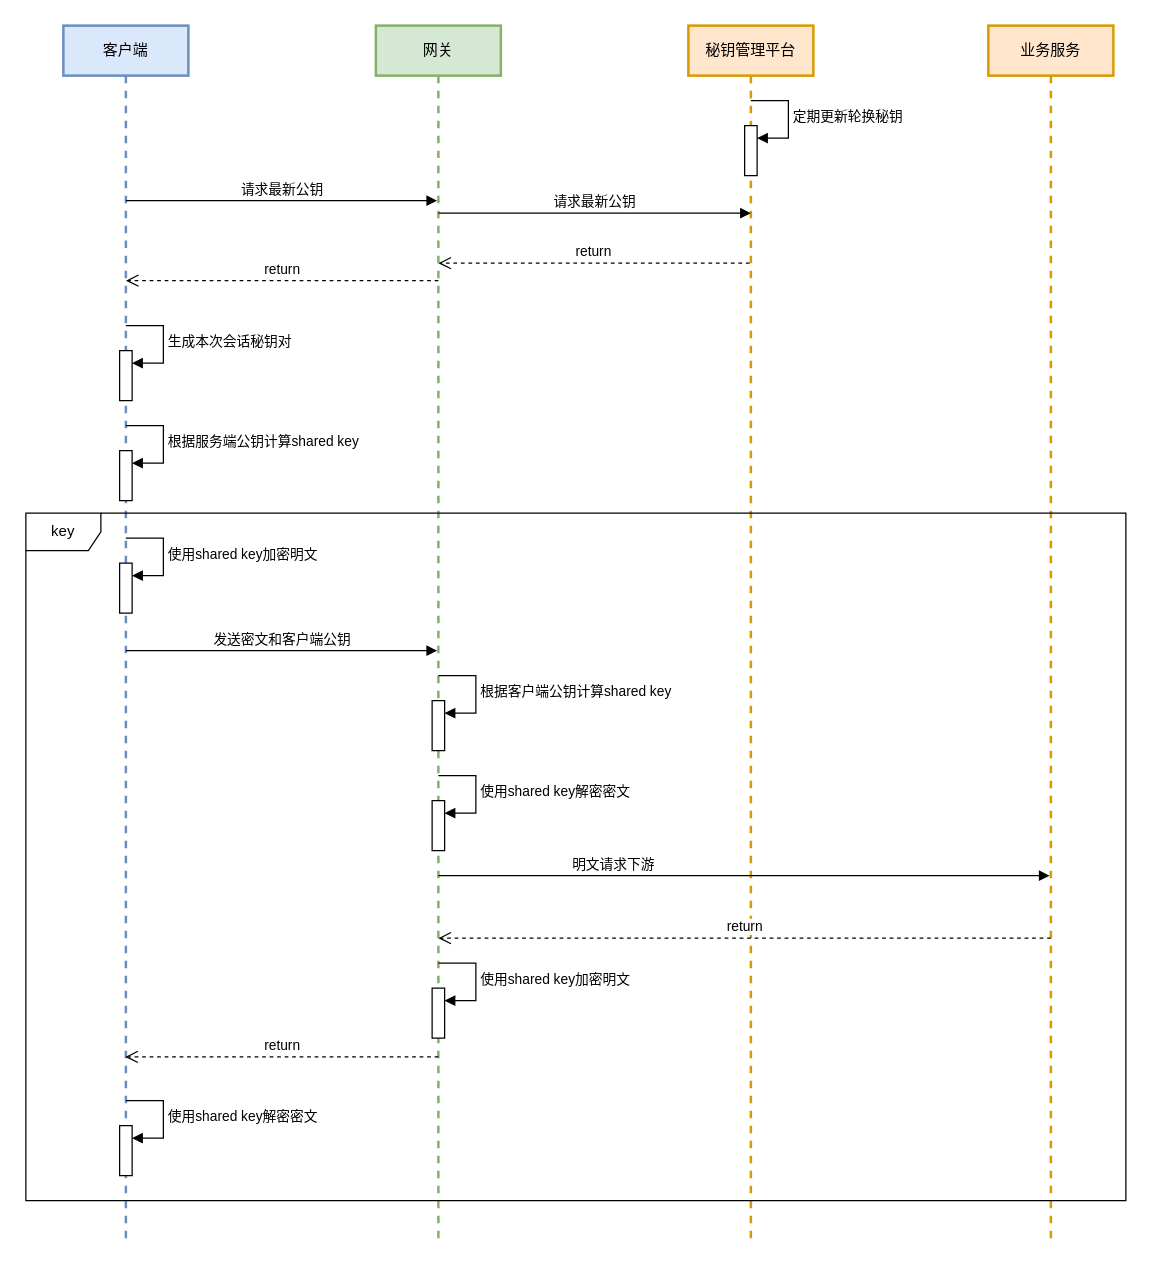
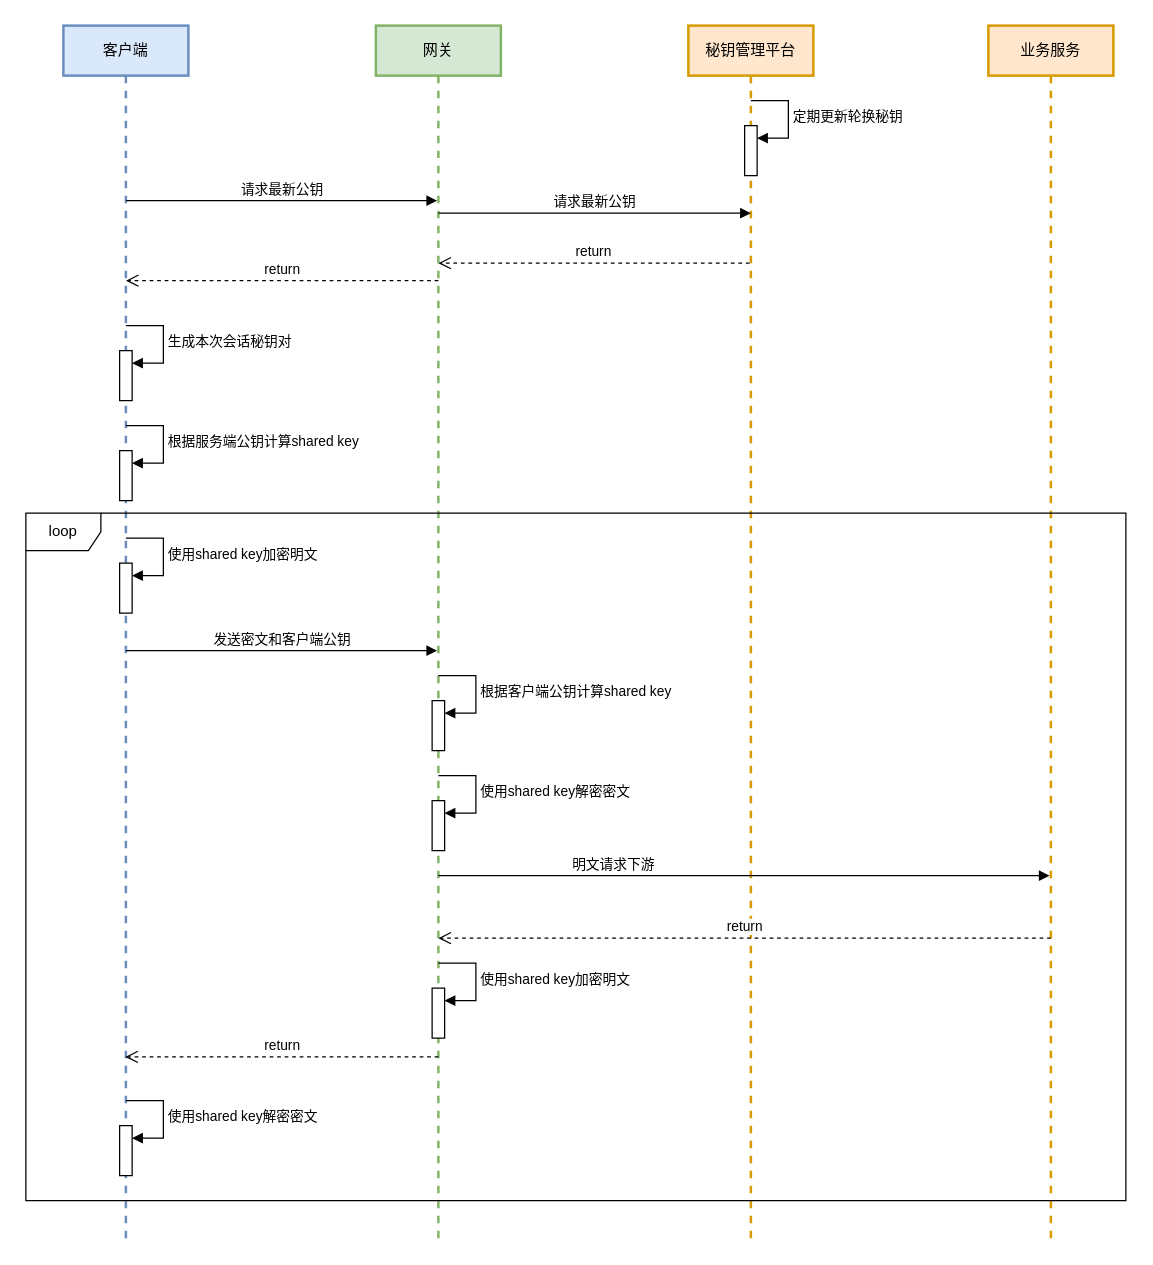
node "key": label "key" -> "loop"
